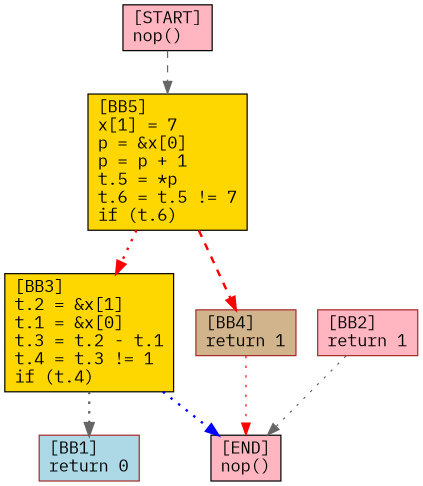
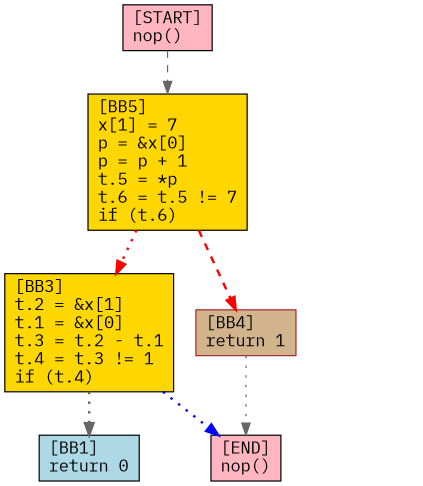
node "[BB2] return 1": removed
edge "[BB4] return 1" -> "[END] nop()": color red -> gray40
node "[BB1] return 0": color brown -> black
